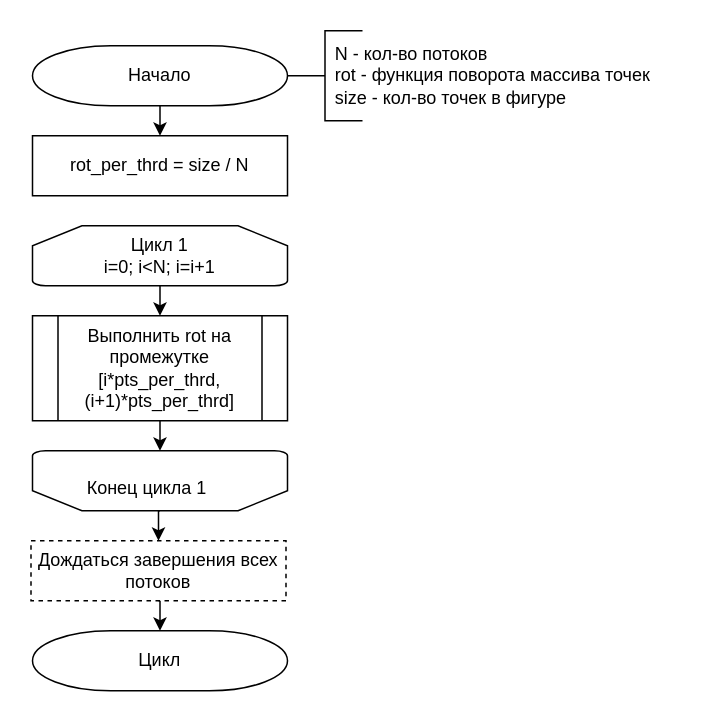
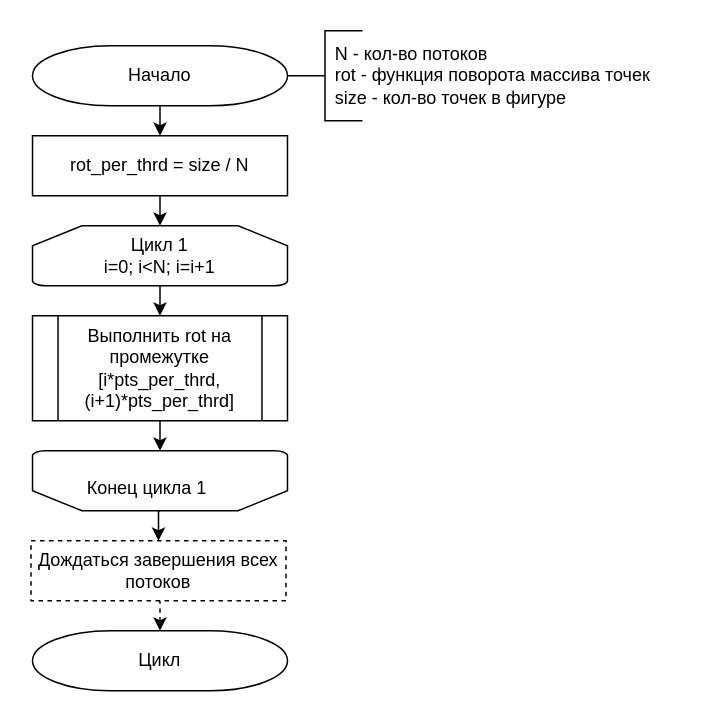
edge "rot_per_thrd = size / N" -> "Цикл 1 i=0; i<N; i=i+1": added
edge "Дождаться завершения всех потоков" -> "Цикл": style solid -> dashed
